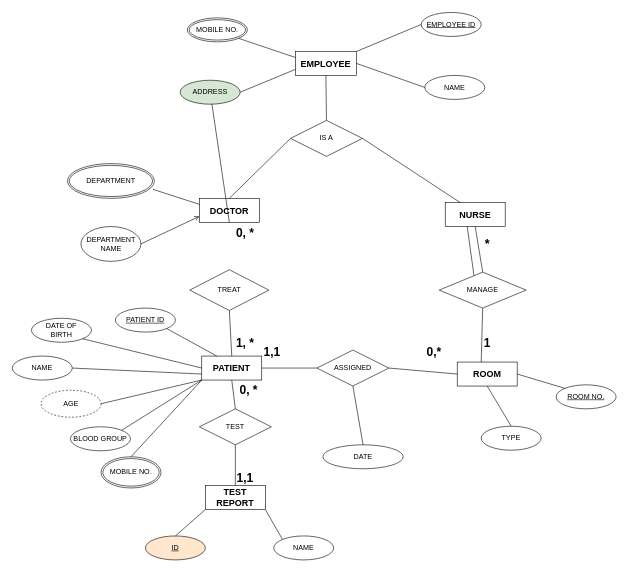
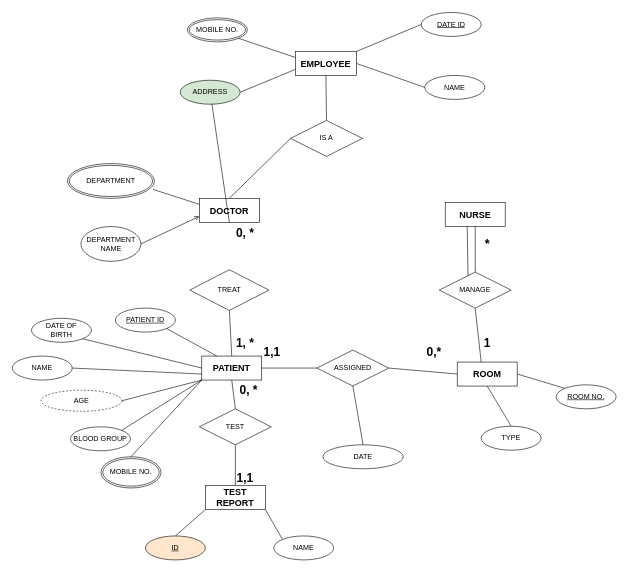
node "EMPLOYEE ID": label "EMPLOYEE ID" -> "DATE ID"
edge "IS A" -- "NURSE": removed
node "MANAGE": size 87x36 -> 72x36
node "AGE": size 60x27 -> 81x21
